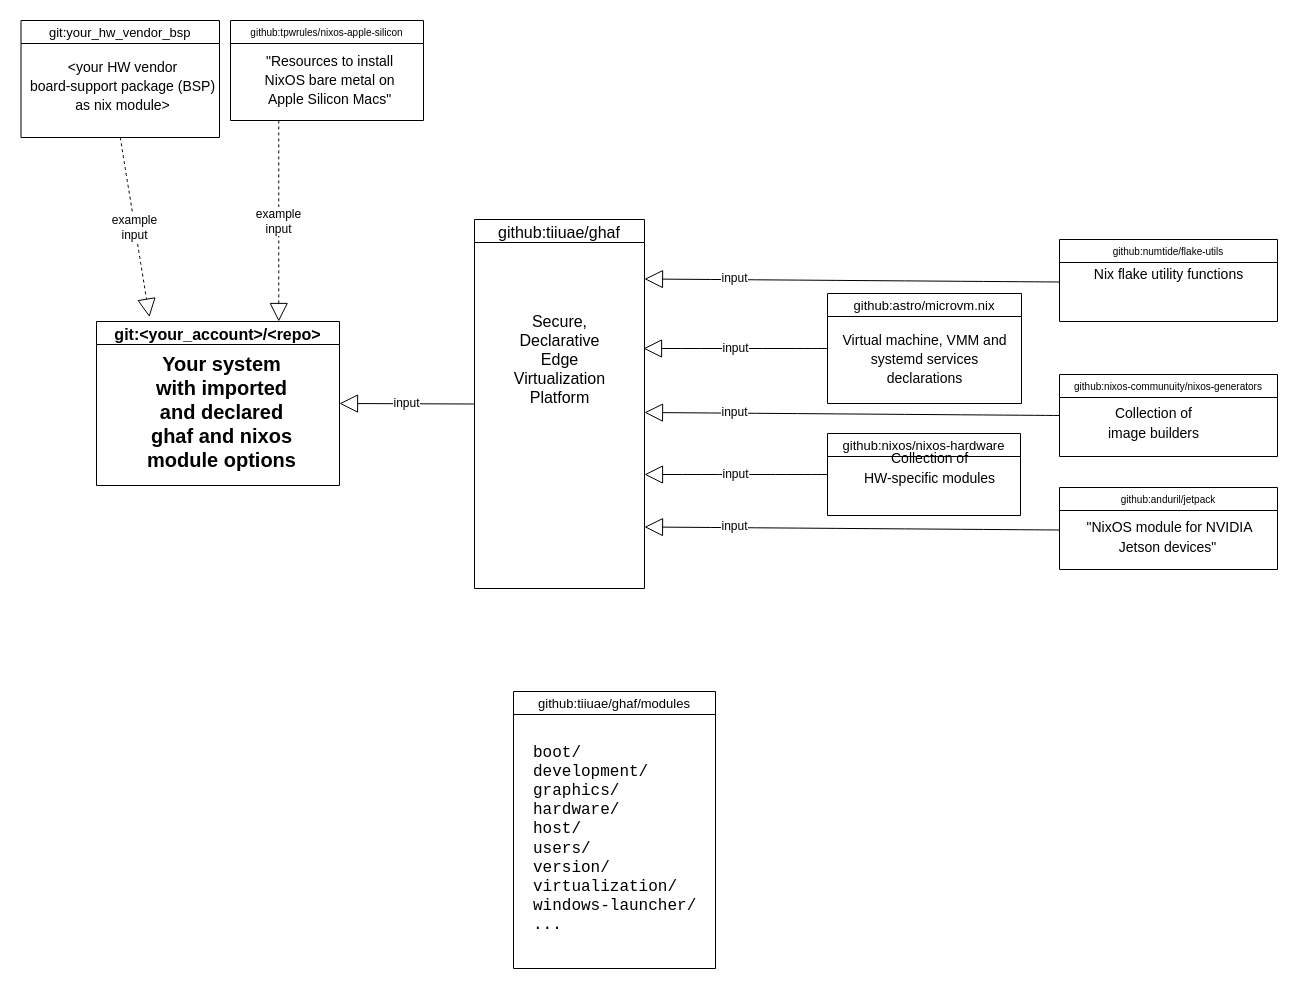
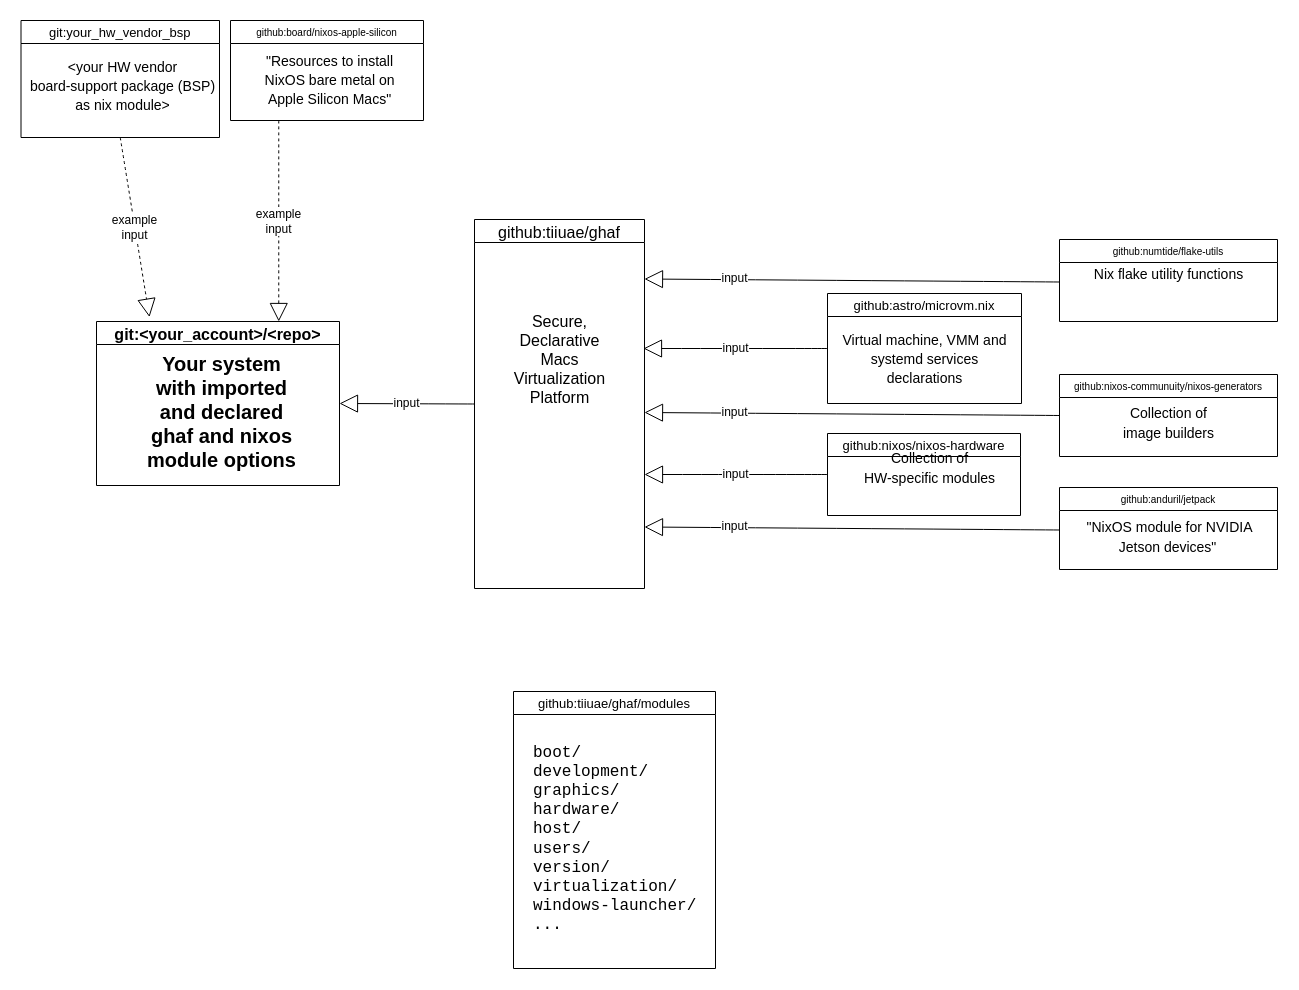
node "github:tpwrules/nixos-apple-silicon": label "github:tpwrules/nixos-apple-silicon" -> "github:board/nixos-apple-silicon"
node "Secure, Declarative Edge Virtualization Platform": label "Secure, Declarative Edge Virtualization Platform" -> "Secure, Declarative Macs Virtualization Platform"
node "Collection of image builders": moved (1154, 423) -> (1169, 423)
